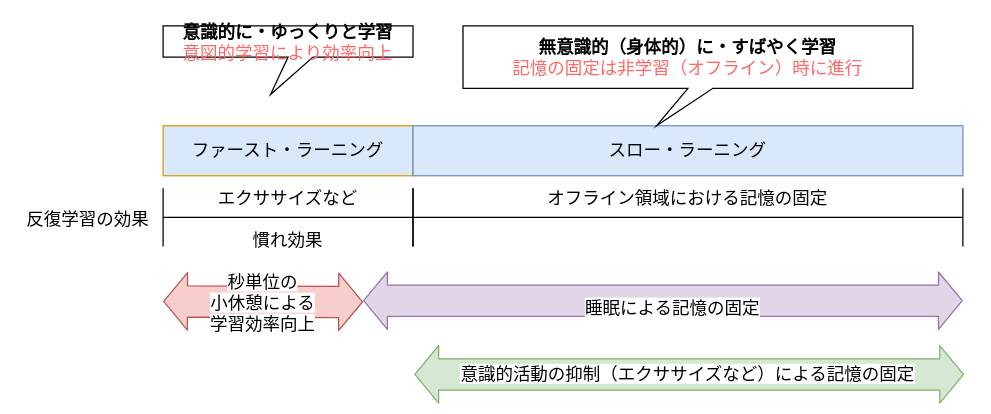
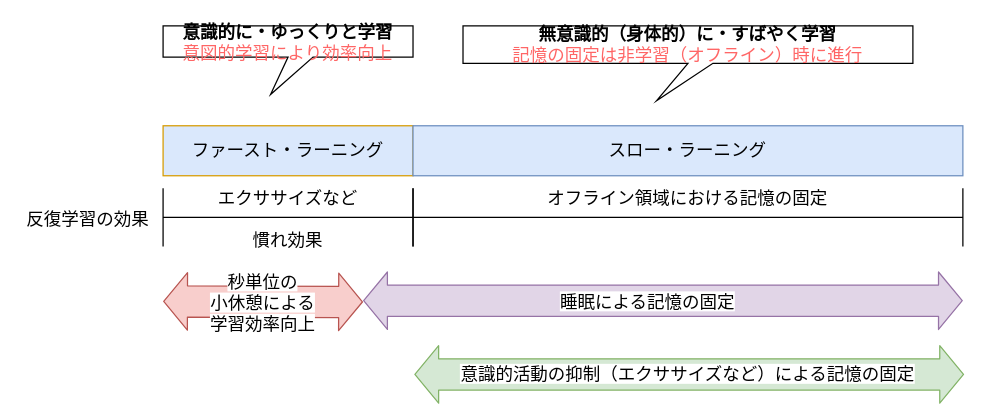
node "無意識的（身体的）に・すばやく学習 記憶の固定は非学習（オフライン）時に進行": size 450x100 -> 450x75
node "睡眠による記憶の固定": moved (673, 308) -> (648, 302)
